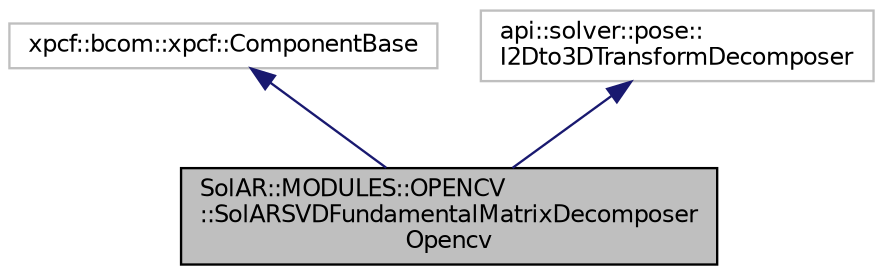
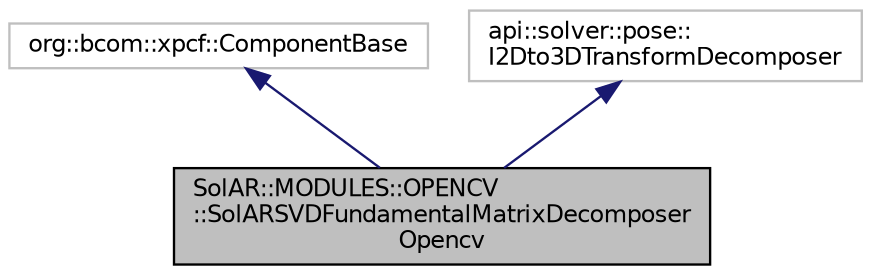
node "xpcf::bcom::xpcf::ComponentBase": label "xpcf::bcom::xpcf::ComponentBase" -> "org::bcom::xpcf::ComponentBase"
